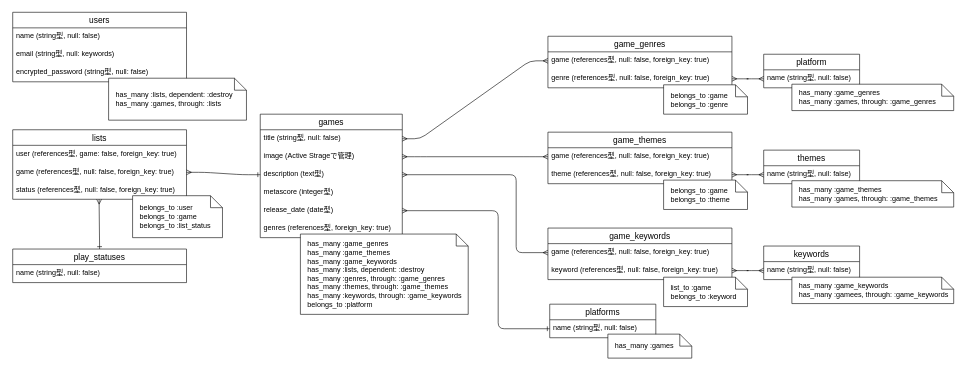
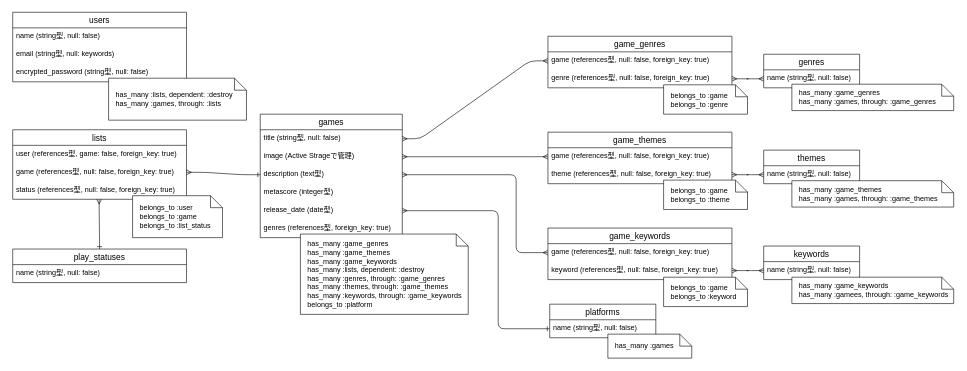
node "platform": label "platform" -> "genres"
node "list_to :game belongs_to :keyword": label "list_to :game belongs_to :keyword" -> "belongs_to :game belongs_to :keyword"
